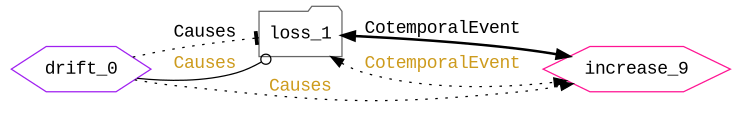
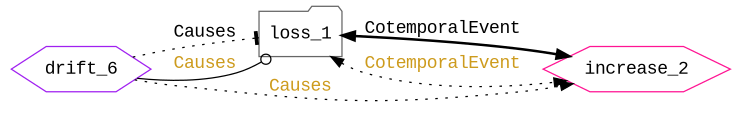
node "drift_0": label "drift_0" -> "drift_6"
node "increase_9": label "increase_9" -> "increase_2"
